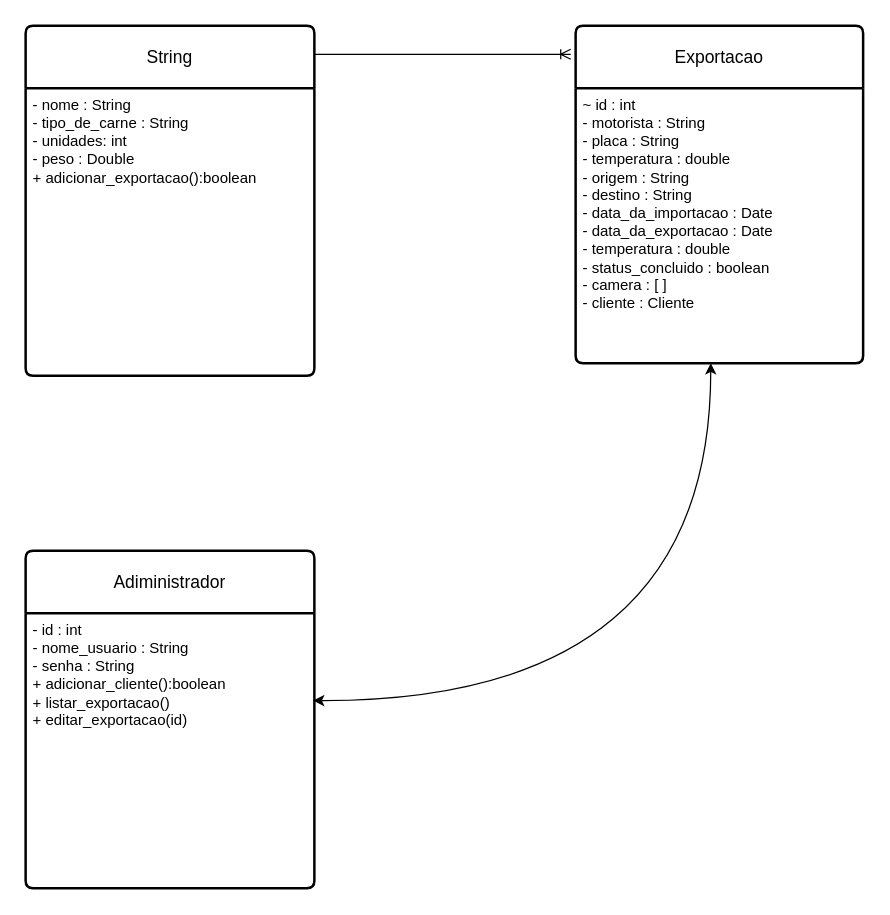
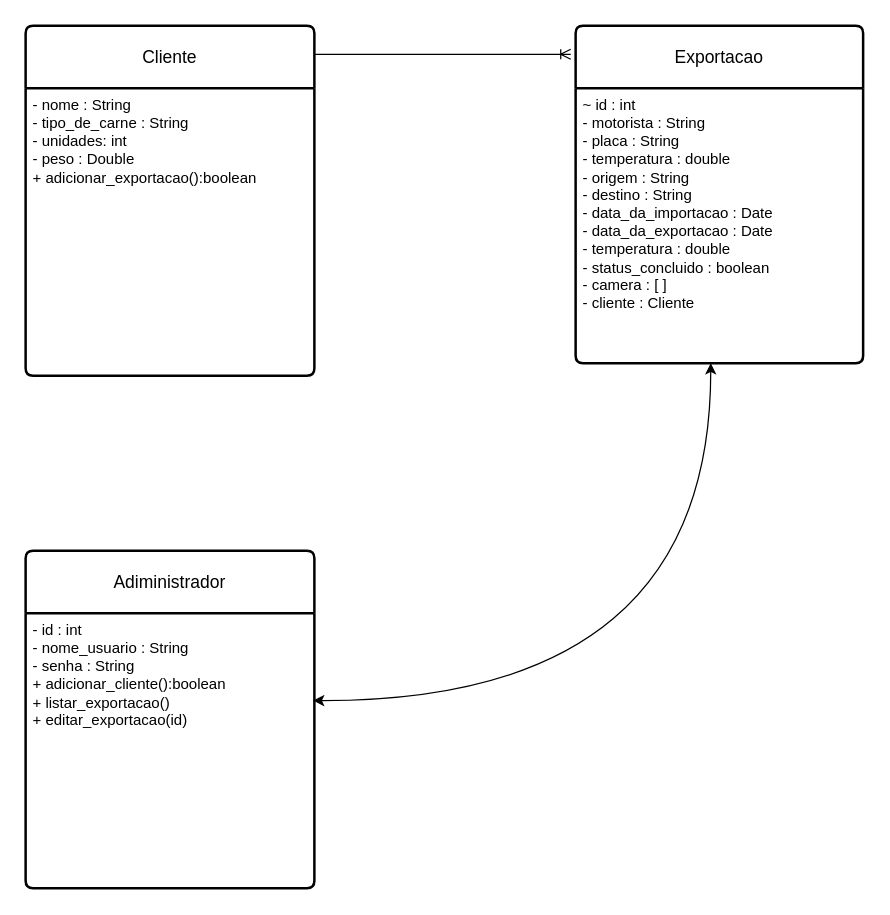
node "String": label "String" -> "Cliente"
